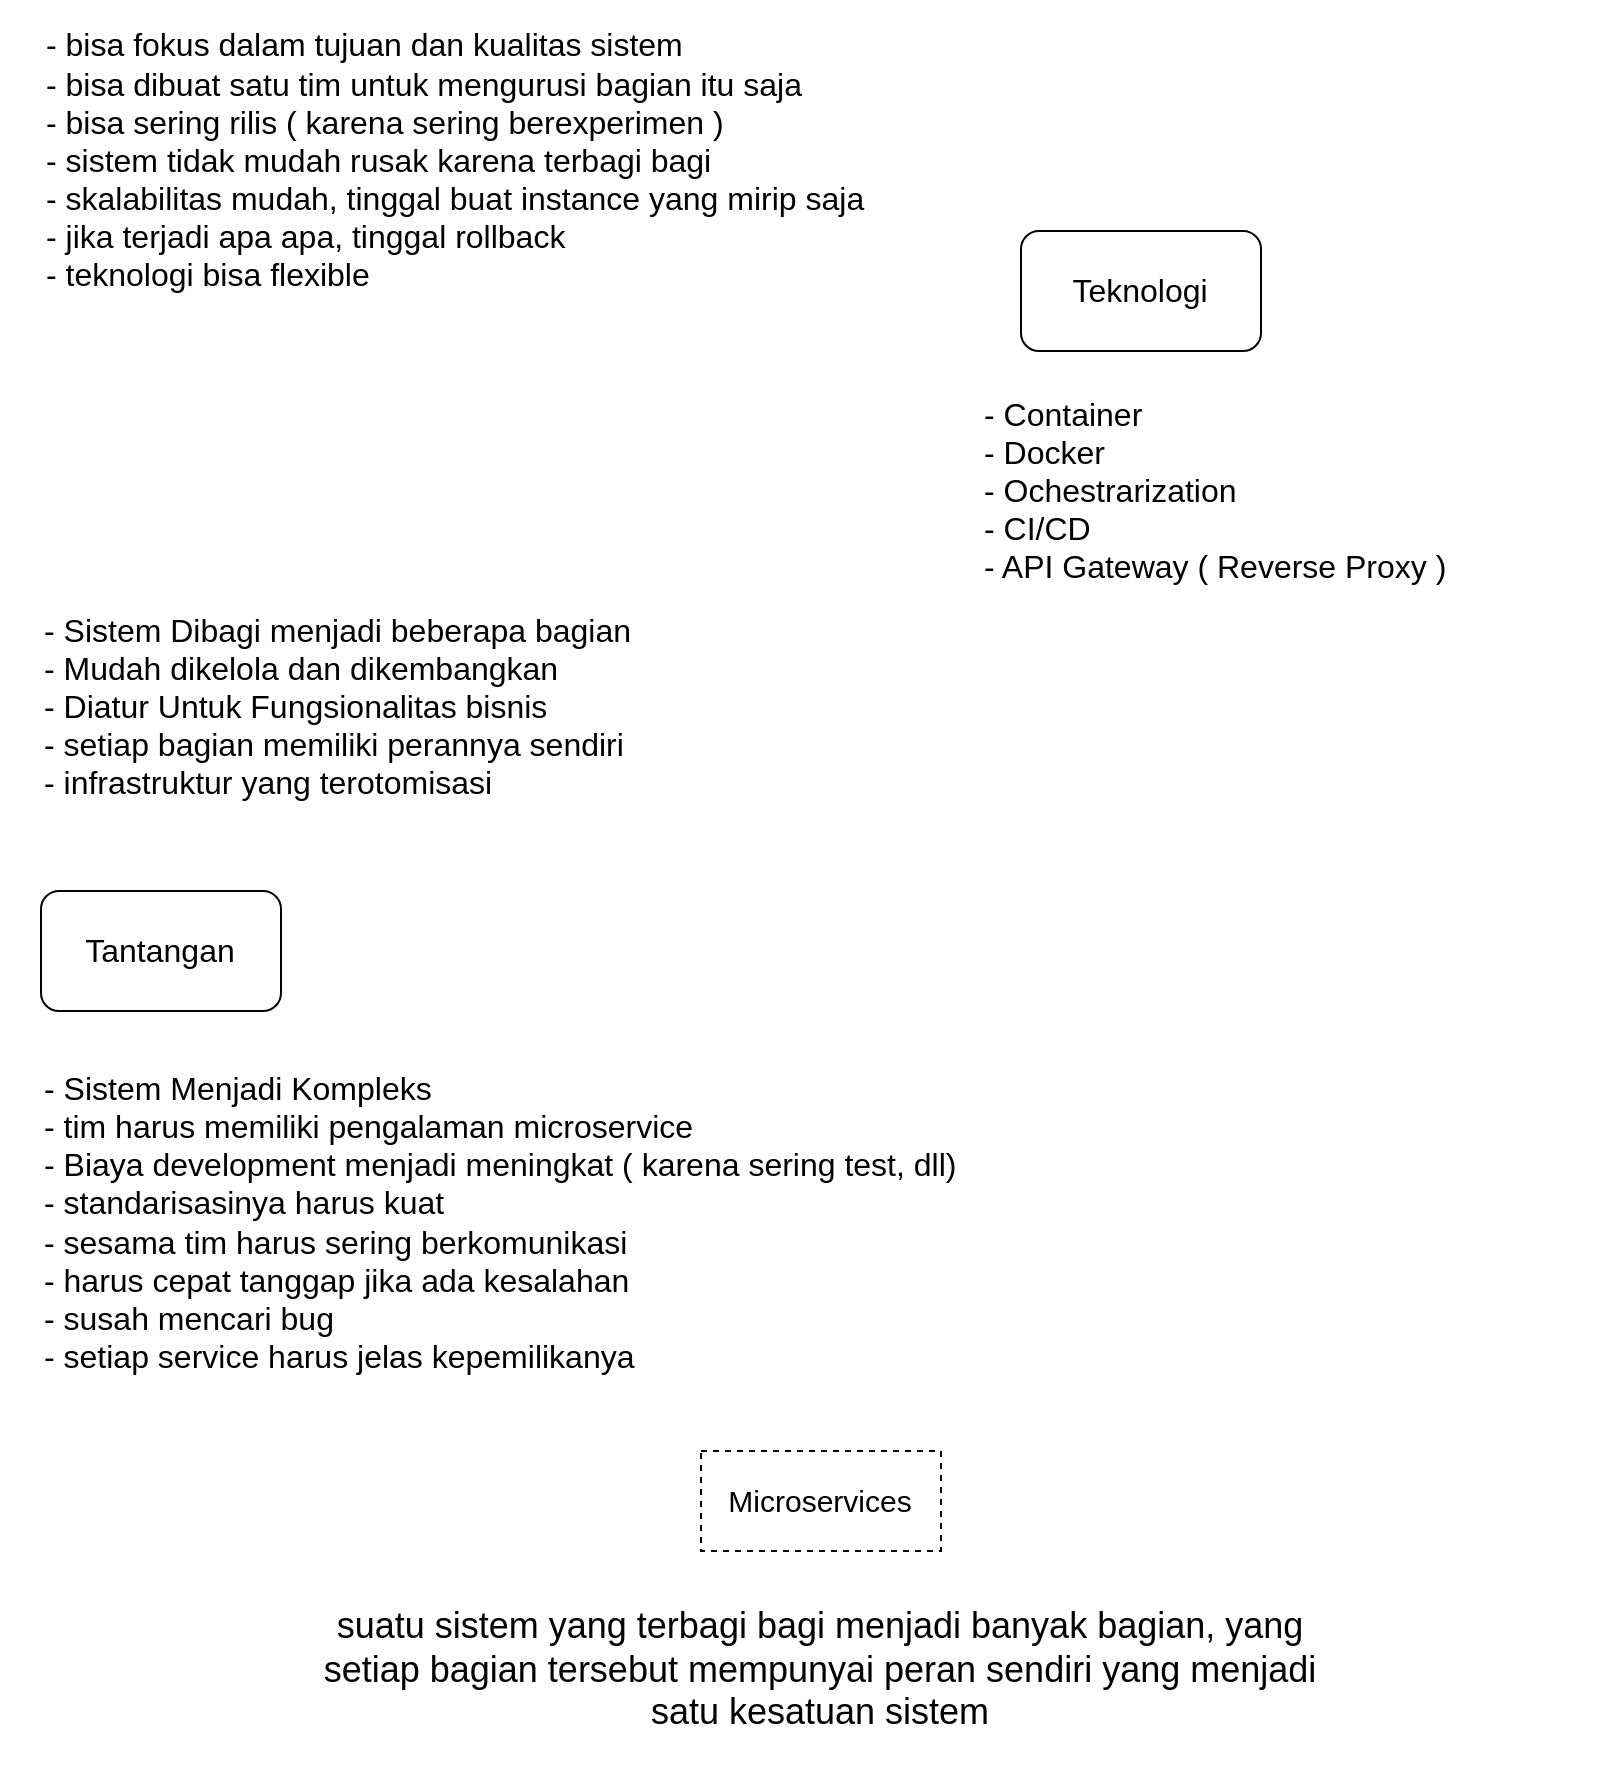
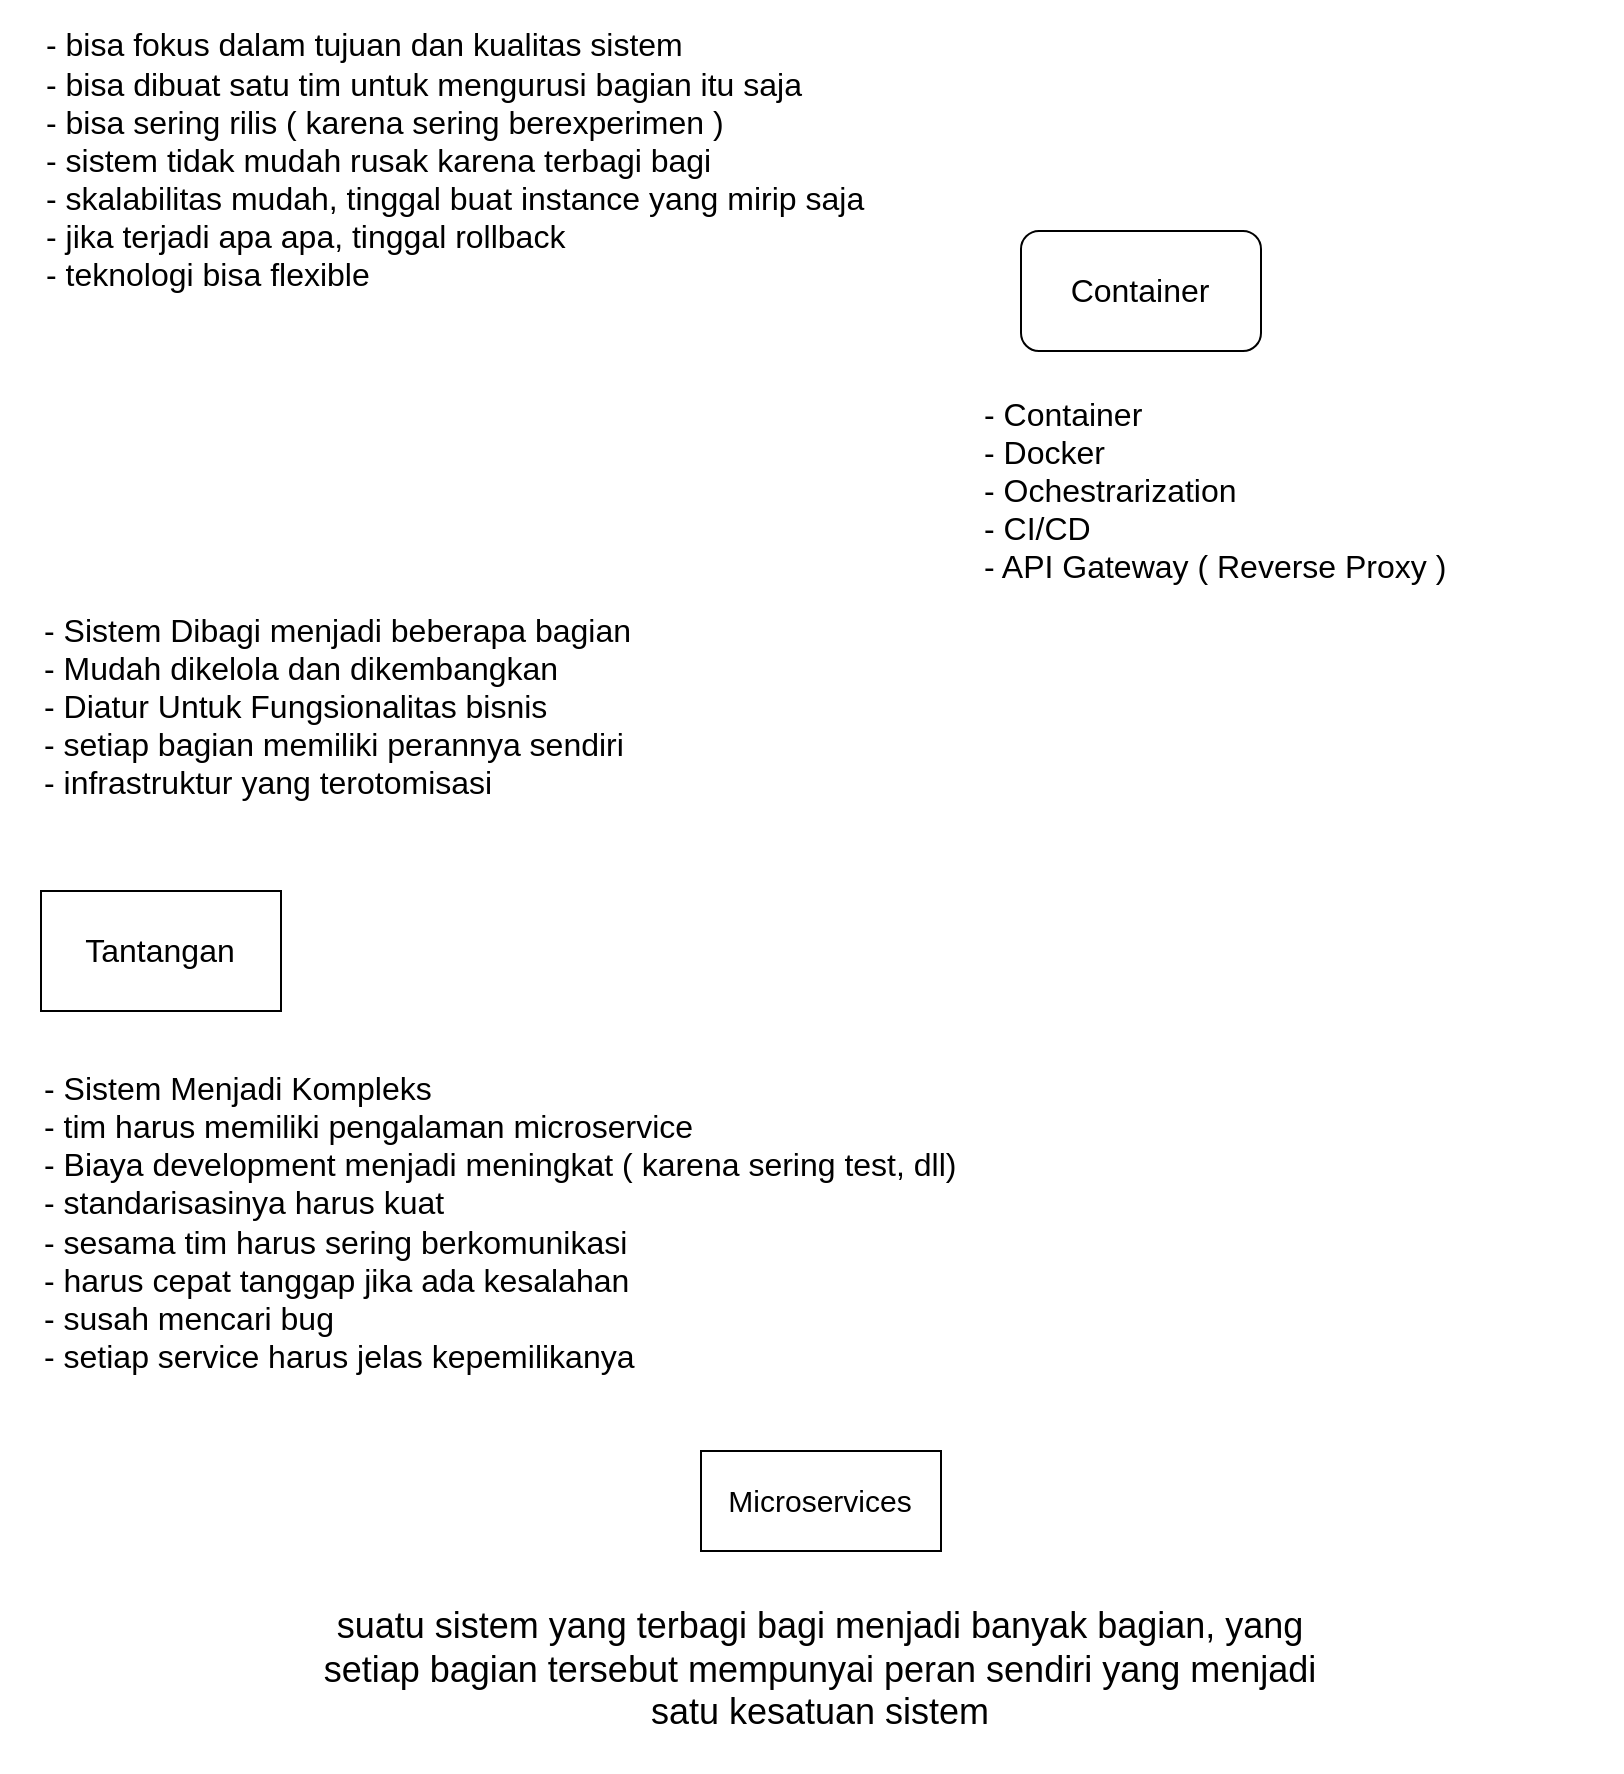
node "Teknologi": label "Teknologi" -> "Container"
node "Tantangan": shape rounded rectangle -> rectangle
node "Microservices": style dashed -> solid
